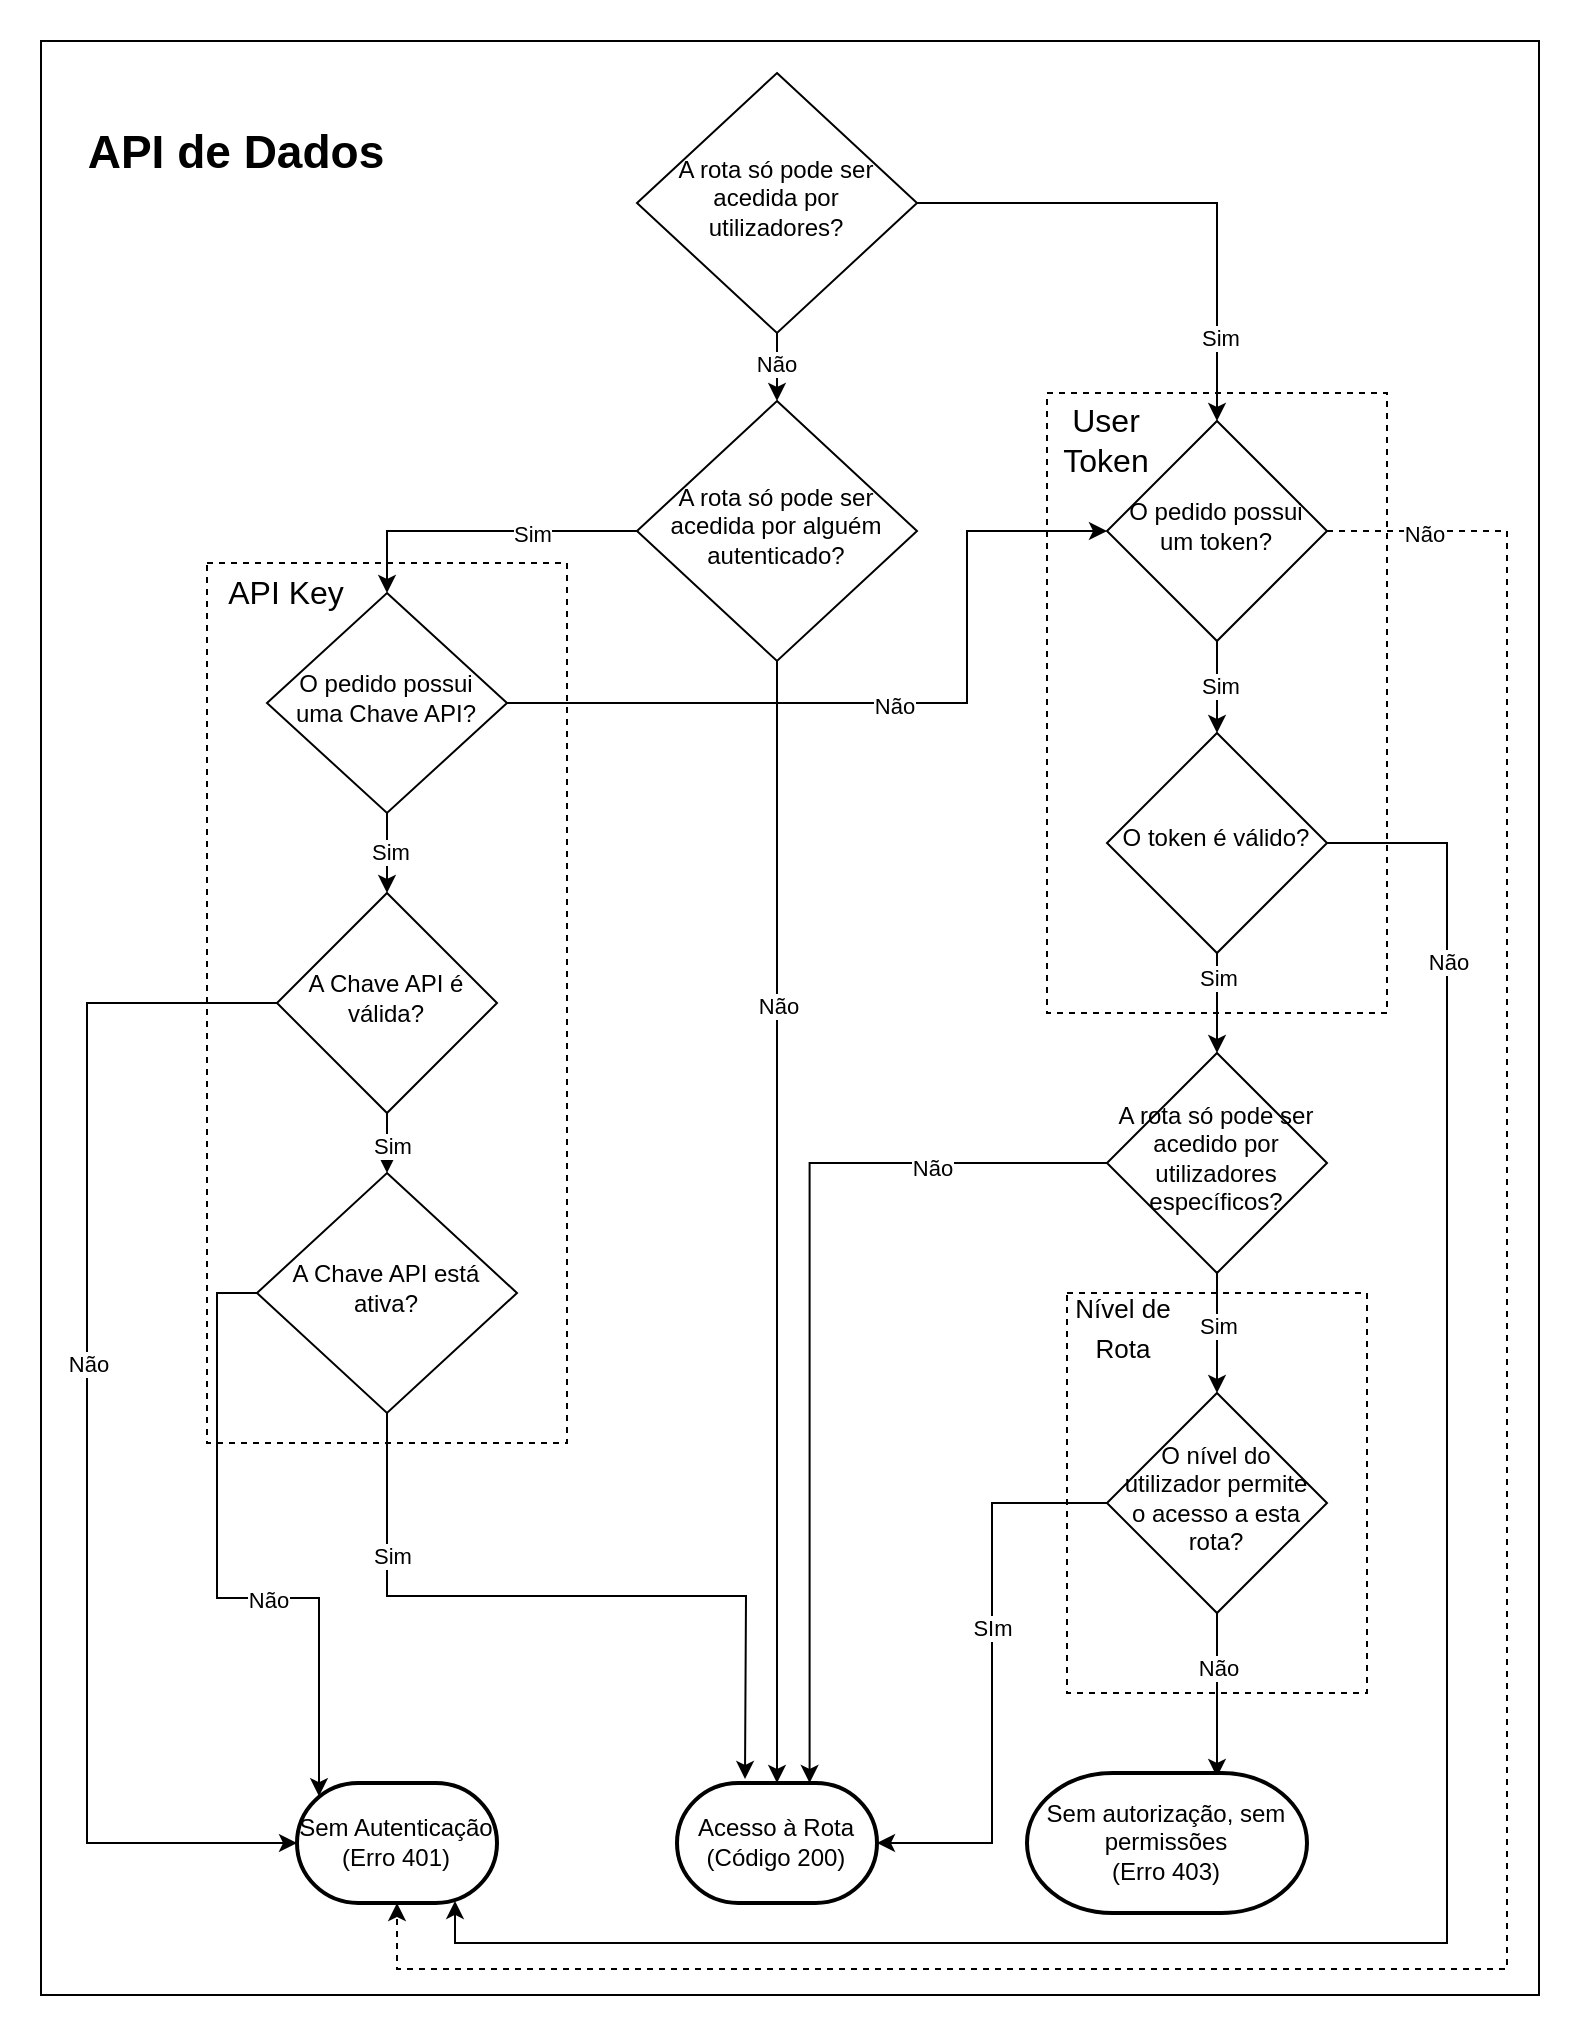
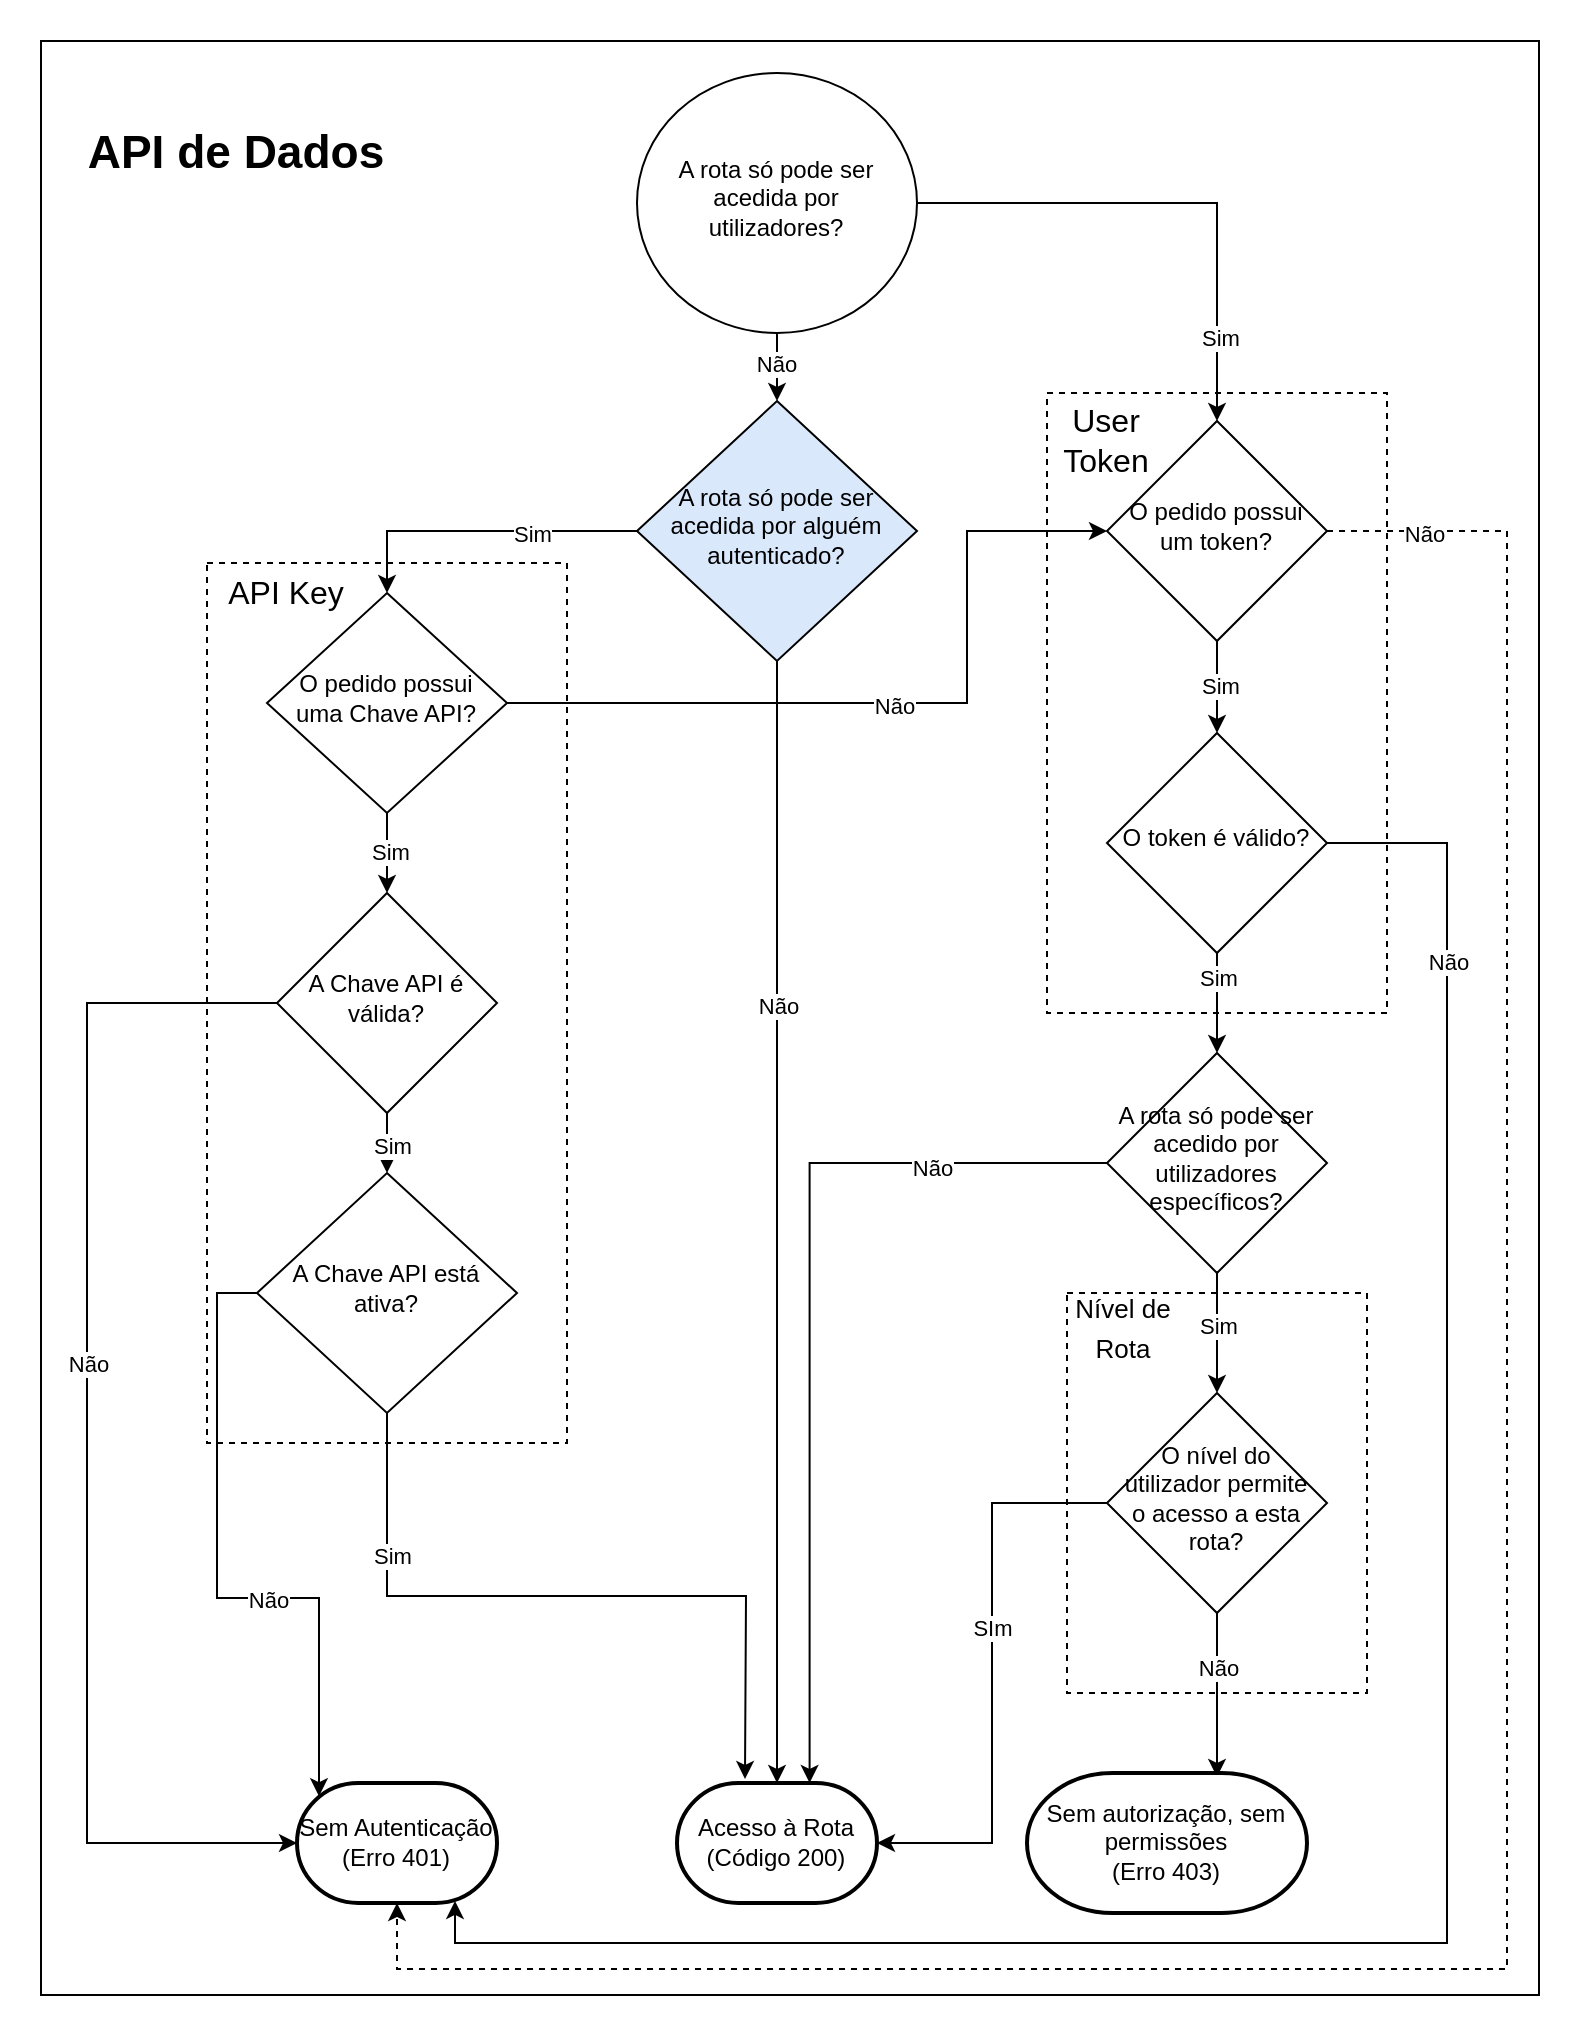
node "A rota só pode ser acedida por utilizadores?": shape diamond -> ellipse
node "A rota só pode ser acedida por alguém autenticado?": fillcolor #ffffff -> #dae8fc
